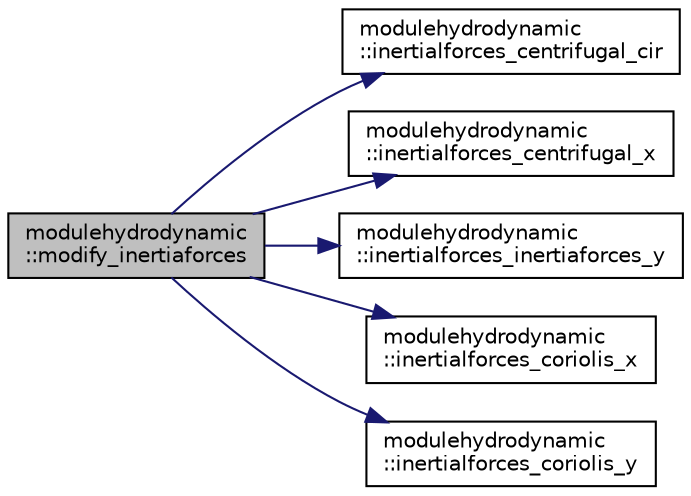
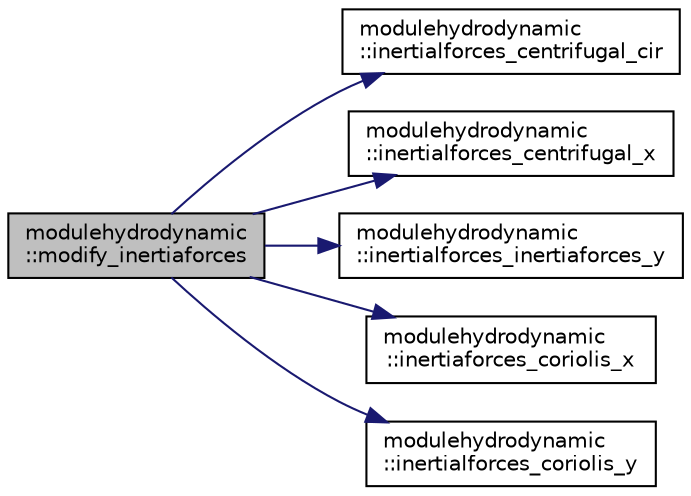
node "modulehydrodynamic ::inertialforces_coriolis_x": label "modulehydrodynamic ::inertialforces_coriolis_x" -> "modulehydrodynamic ::inertiaforces_coriolis_x"
